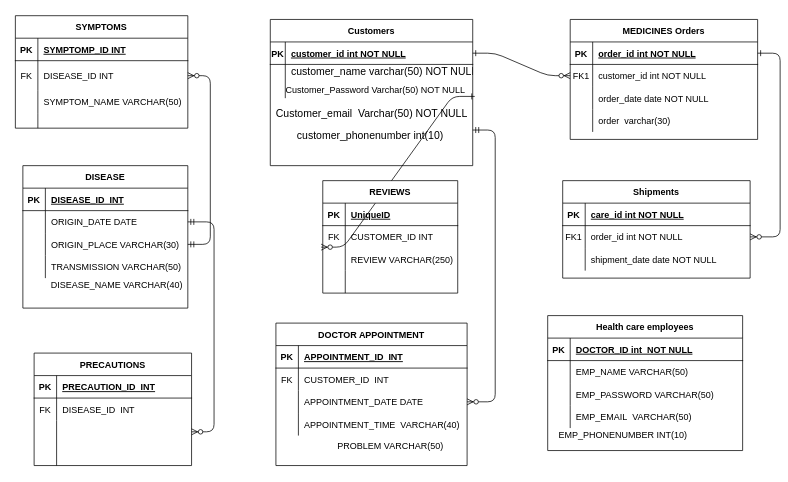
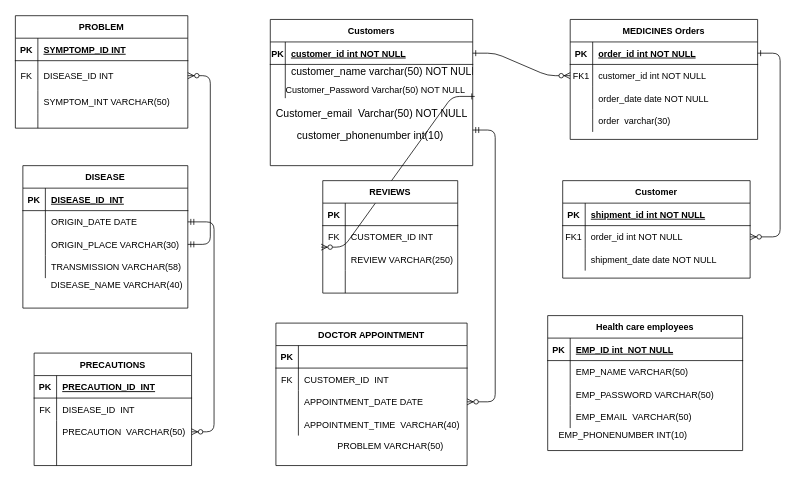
node "SYMPTOMS": label "SYMPTOMS" -> "PROBLEM"
node "SYMPTOM_NAME VARCHAR(50)": label "SYMPTOM_NAME VARCHAR(50)" -> "SYMPTOM_INT VARCHAR(50)"
node "Shipments": label "Shipments" -> "Customer"
node "UniqueID": removed
node "care_id int NOT NULL": label "care_id int NOT NULL" -> "shipment_id int NOT NULL"
node "TRANSMISSION VARCHAR(50)": label "TRANSMISSION VARCHAR(50)" -> "TRANSMISSION VARCHAR(58)"
node "DOCTOR_ID int NOT NULL": label "DOCTOR_ID int NOT NULL" -> "EMP_ID int NOT NULL"
node "APPOINTMENT_ID INT": removed
node "PRECAUTION VARCHAR(50)": added
